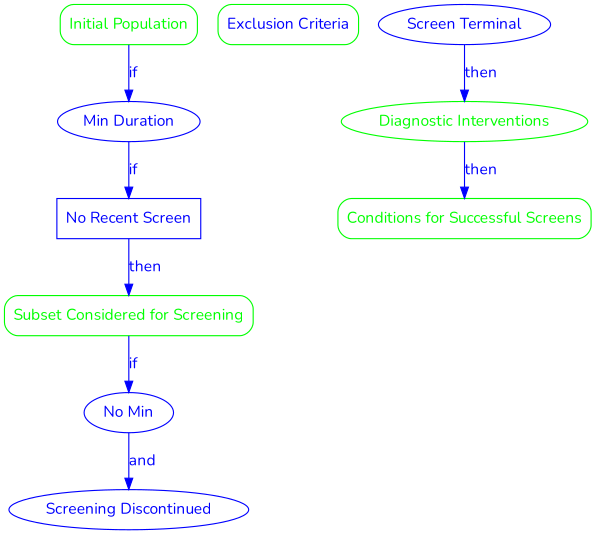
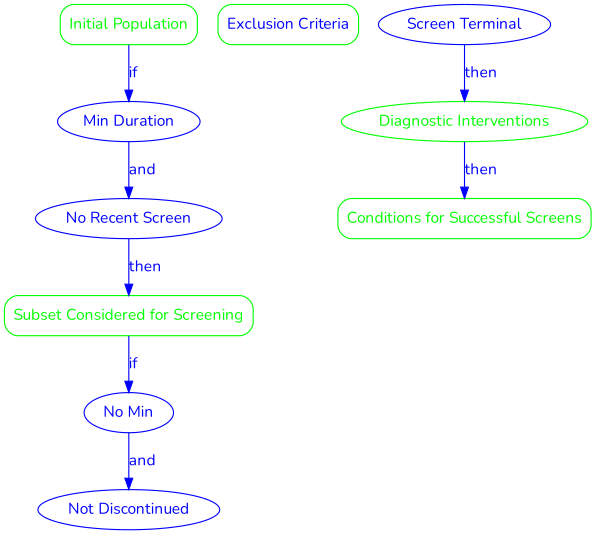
edge "Min Duration" -> "No Recent Screen": label "if" -> "and"
node "No Recent Screen": shape box -> ellipse
node "Screening Discontinued": label "Screening Discontinued" -> "Not Discontinued"
